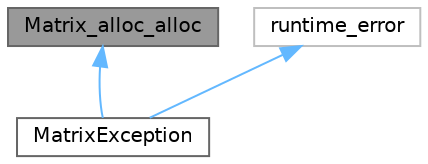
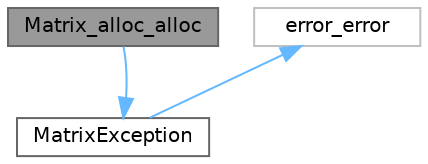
node "runtime_error": label "runtime_error" -> "error_error"
edge "MatrixException" -> "Matrix_alloc_alloc": reversed
